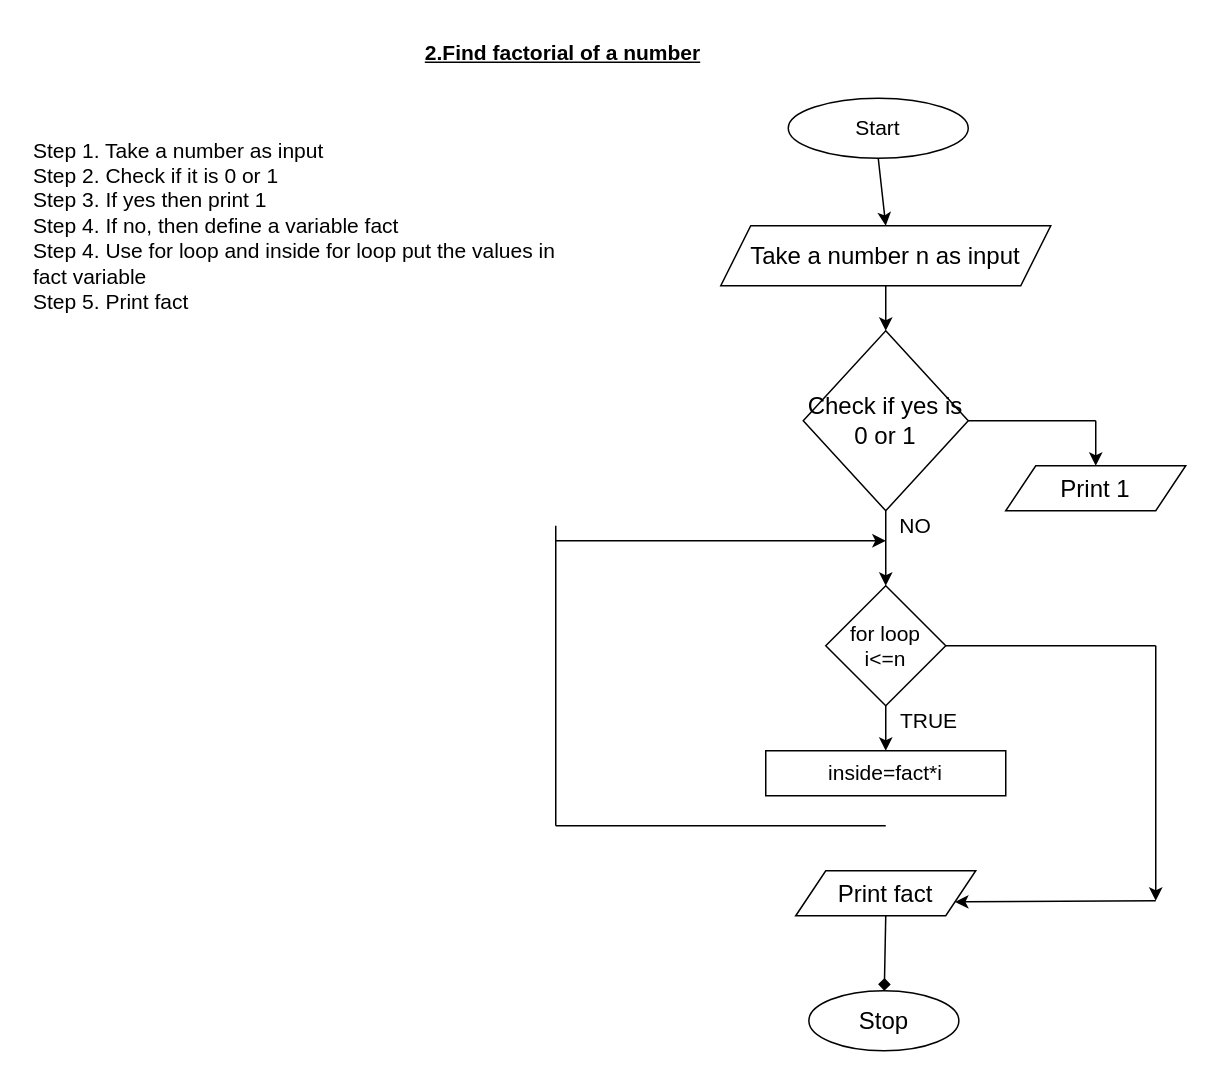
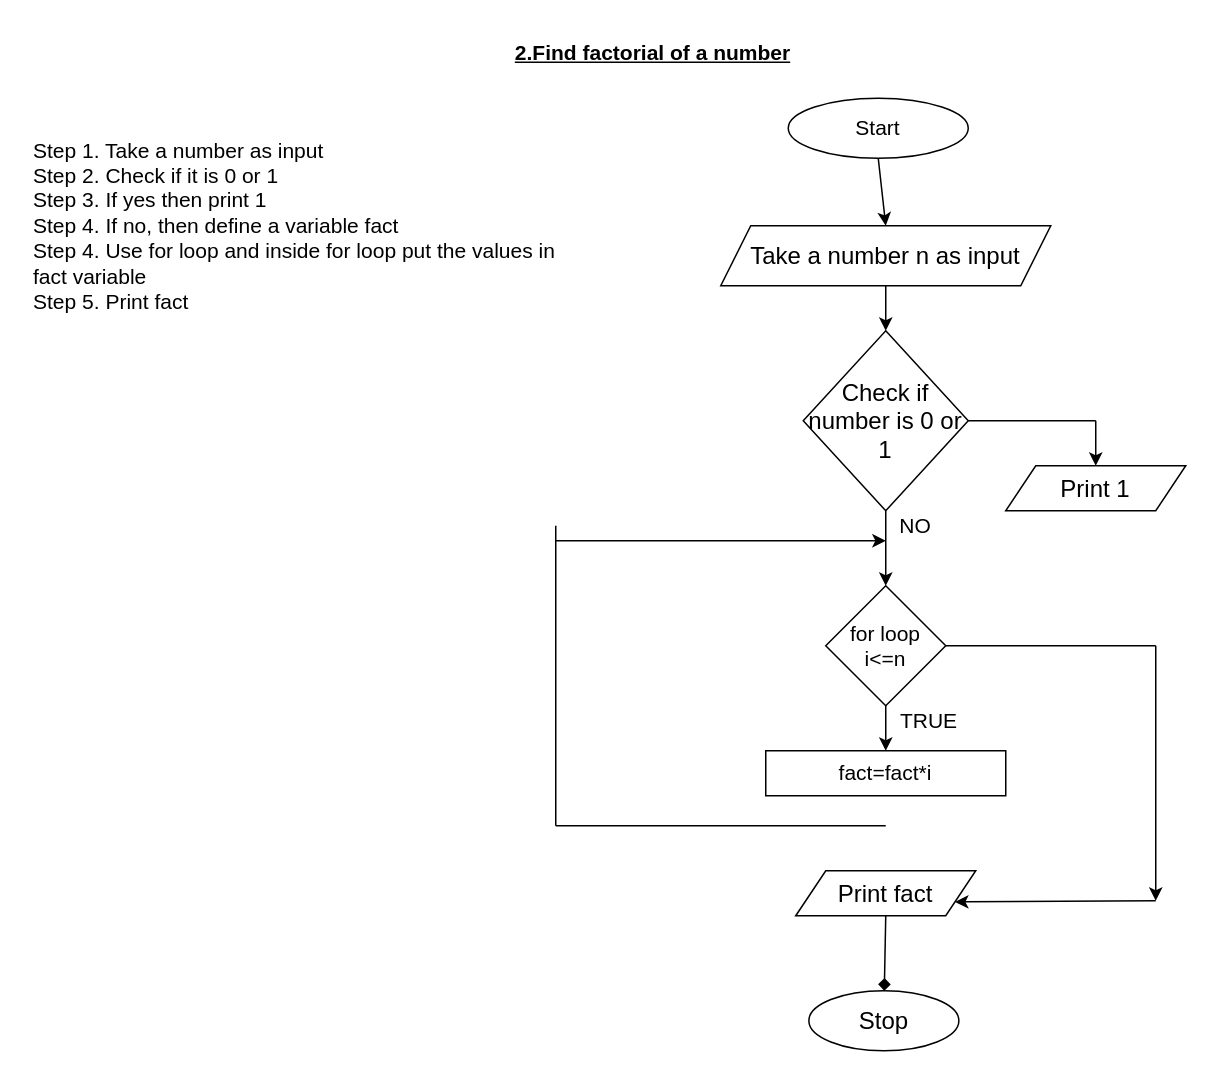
node "2.Find factorial of a number": moved (563, 53) -> (653, 53)
node "Check if yes is 0 or 1": label "Check if yes is 0 or 1" -> "Check if number is 0 or 1"
node "inside=fact*i": label "inside=fact*i" -> "fact=fact*i"
